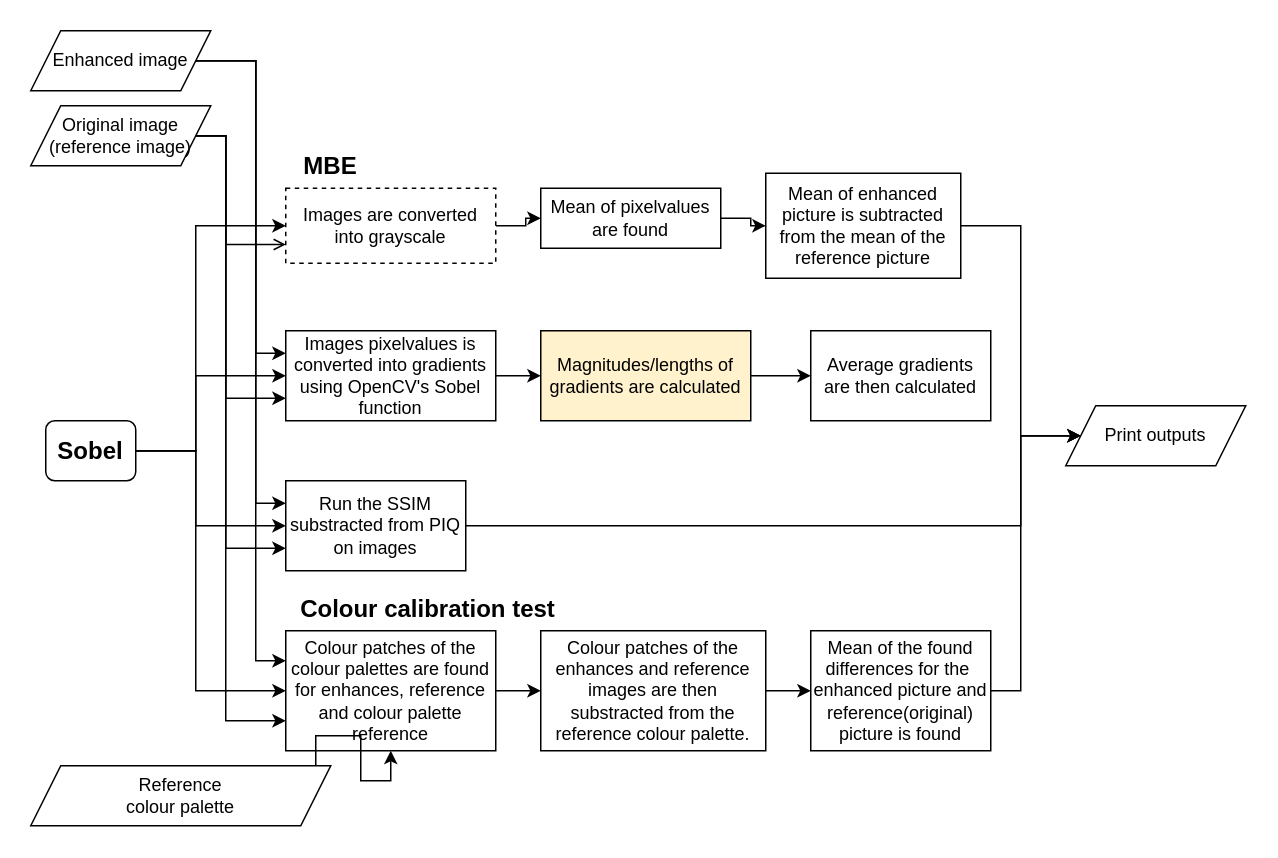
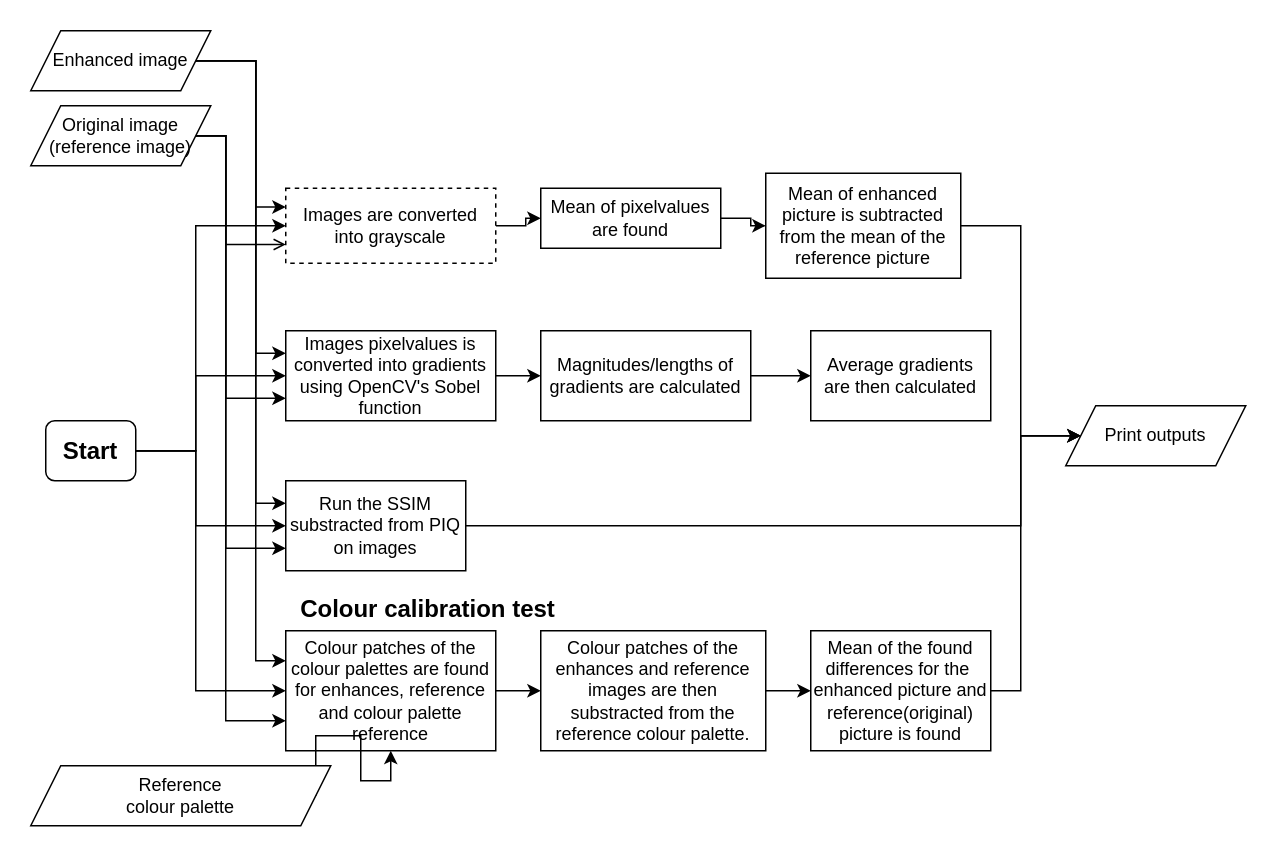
node "MBE": removed
edge "Enhanced image" -> "Images are converted into grayscale": added
node "Magnitudes/lengths of gradients are calculated": fillcolor #fff2cc -> #ffffff
node "Sobel": label "Sobel" -> "Start"
